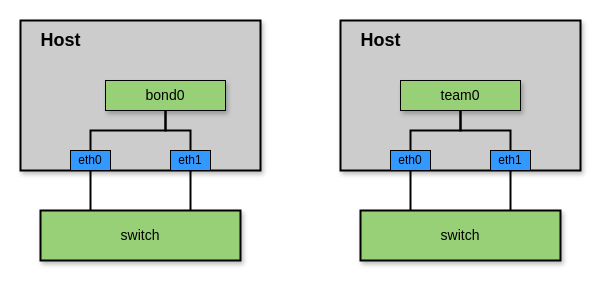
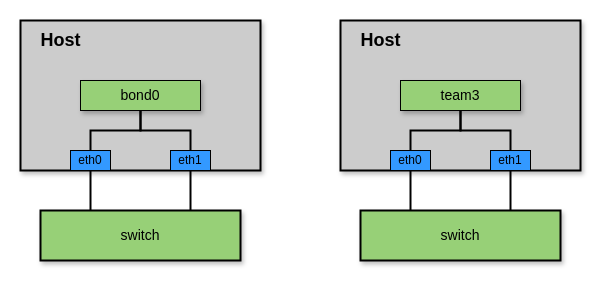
node "bond0": moved (166, 96) -> (141, 96)
node "team0": label "team0" -> "team3"
